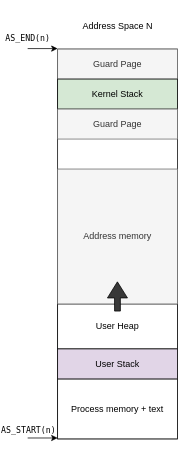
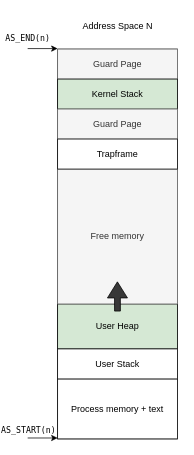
node "Trapframe": added
node "Address memory": label "Address memory" -> "Free memory"
node "User Heap": fillcolor #ffffff -> #d5e8d4
node "User Stack": fillcolor #e1d5e7 -> #ffffff
